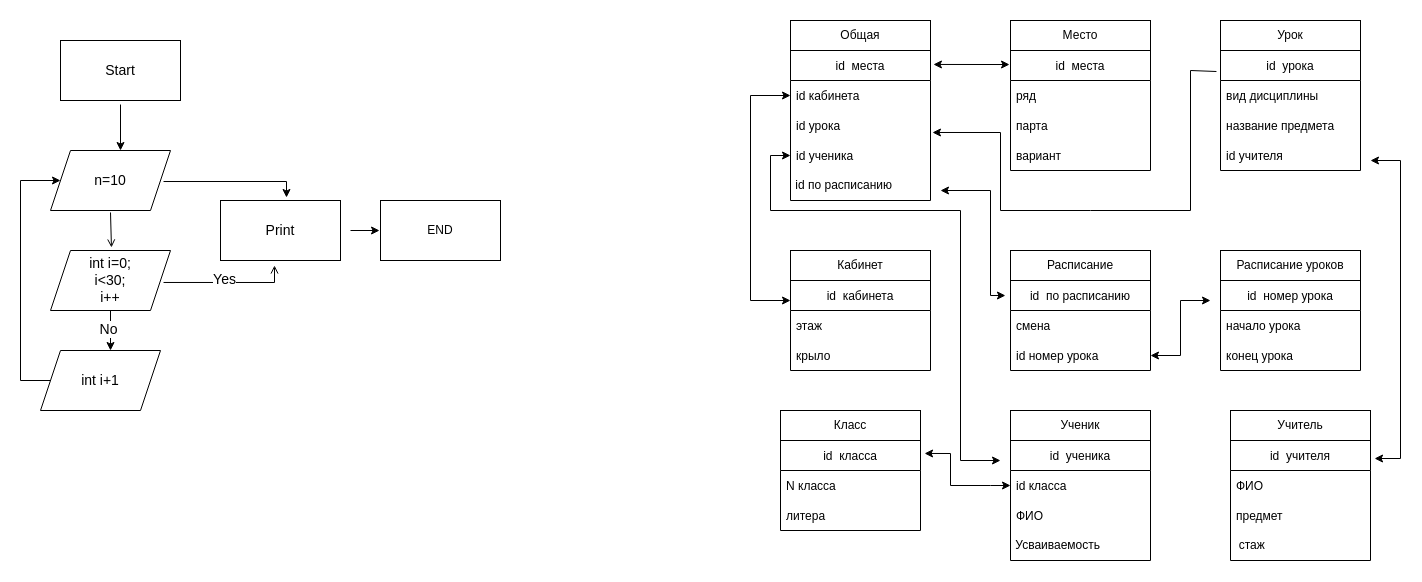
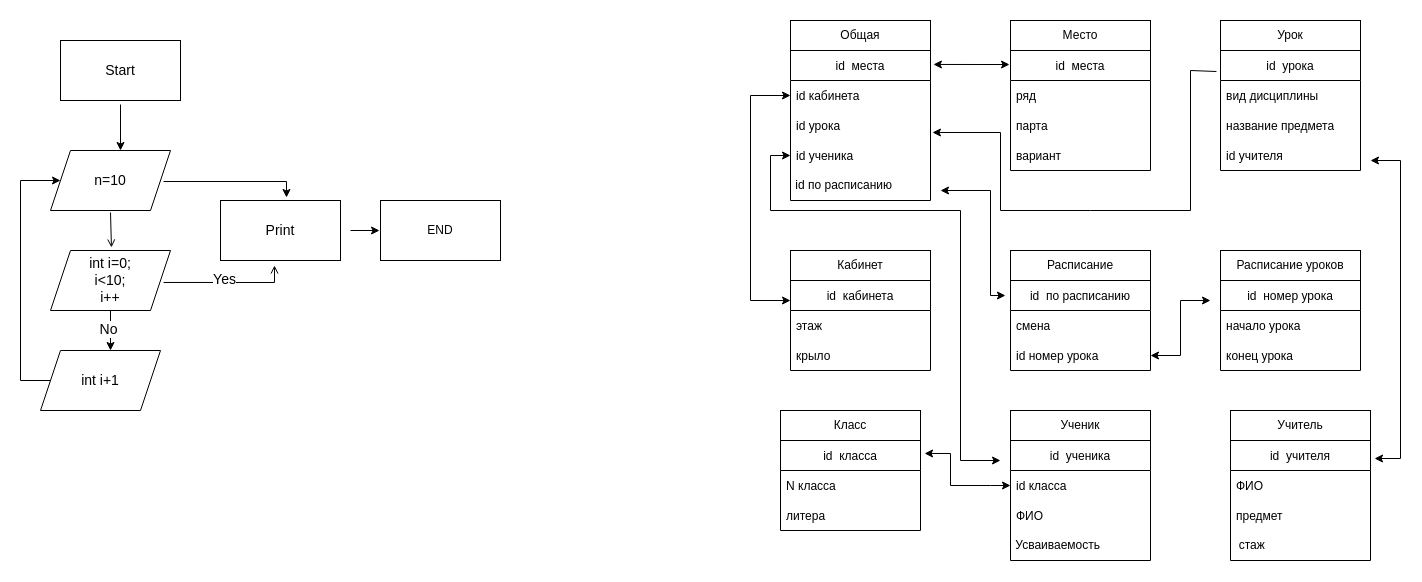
node "int i=0; i<30; i++": label "int i=0; i<30; i++" -> "int i=0; i<10; i++"
